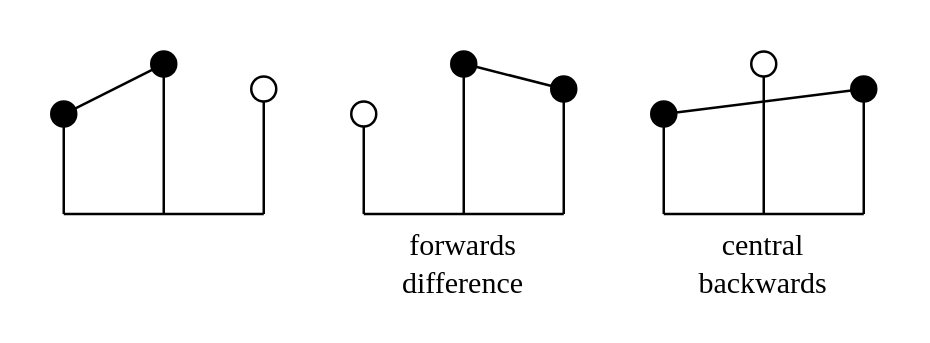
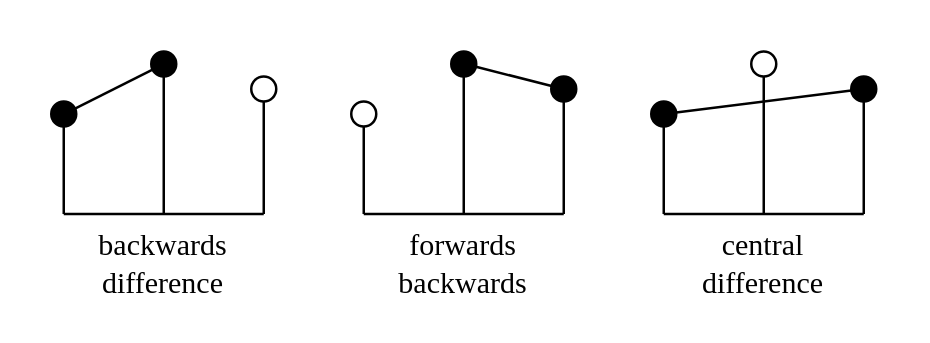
node "backwards difference": added
node "forwards difference": label "forwards difference" -> "forwards backwards"
node "central backwards": label "central backwards" -> "central difference"
